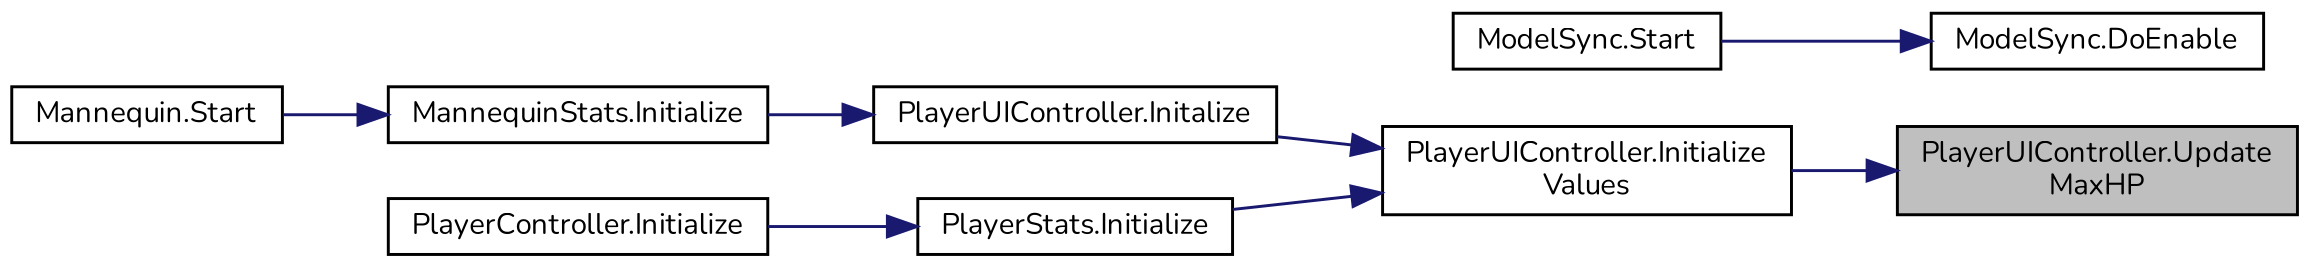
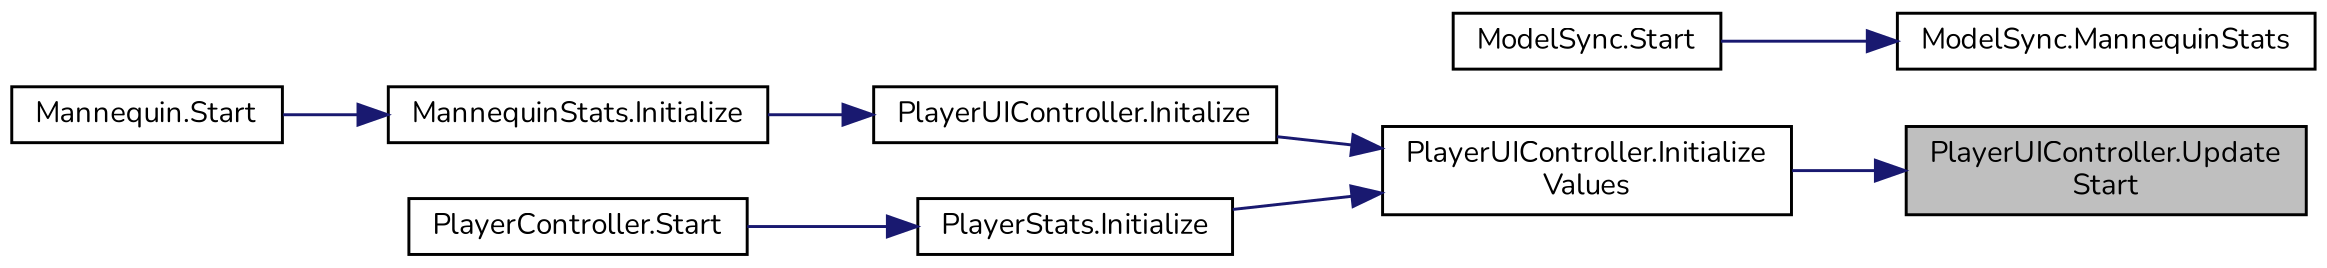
node "ModelSync.DoEnable": label "ModelSync.DoEnable" -> "ModelSync.MannequinStats"
node "PlayerUIController.Update MaxHP": label "PlayerUIController.Update MaxHP" -> "PlayerUIController.Update Start"
node "PlayerController.Initialize": label "PlayerController.Initialize" -> "PlayerController.Start"
